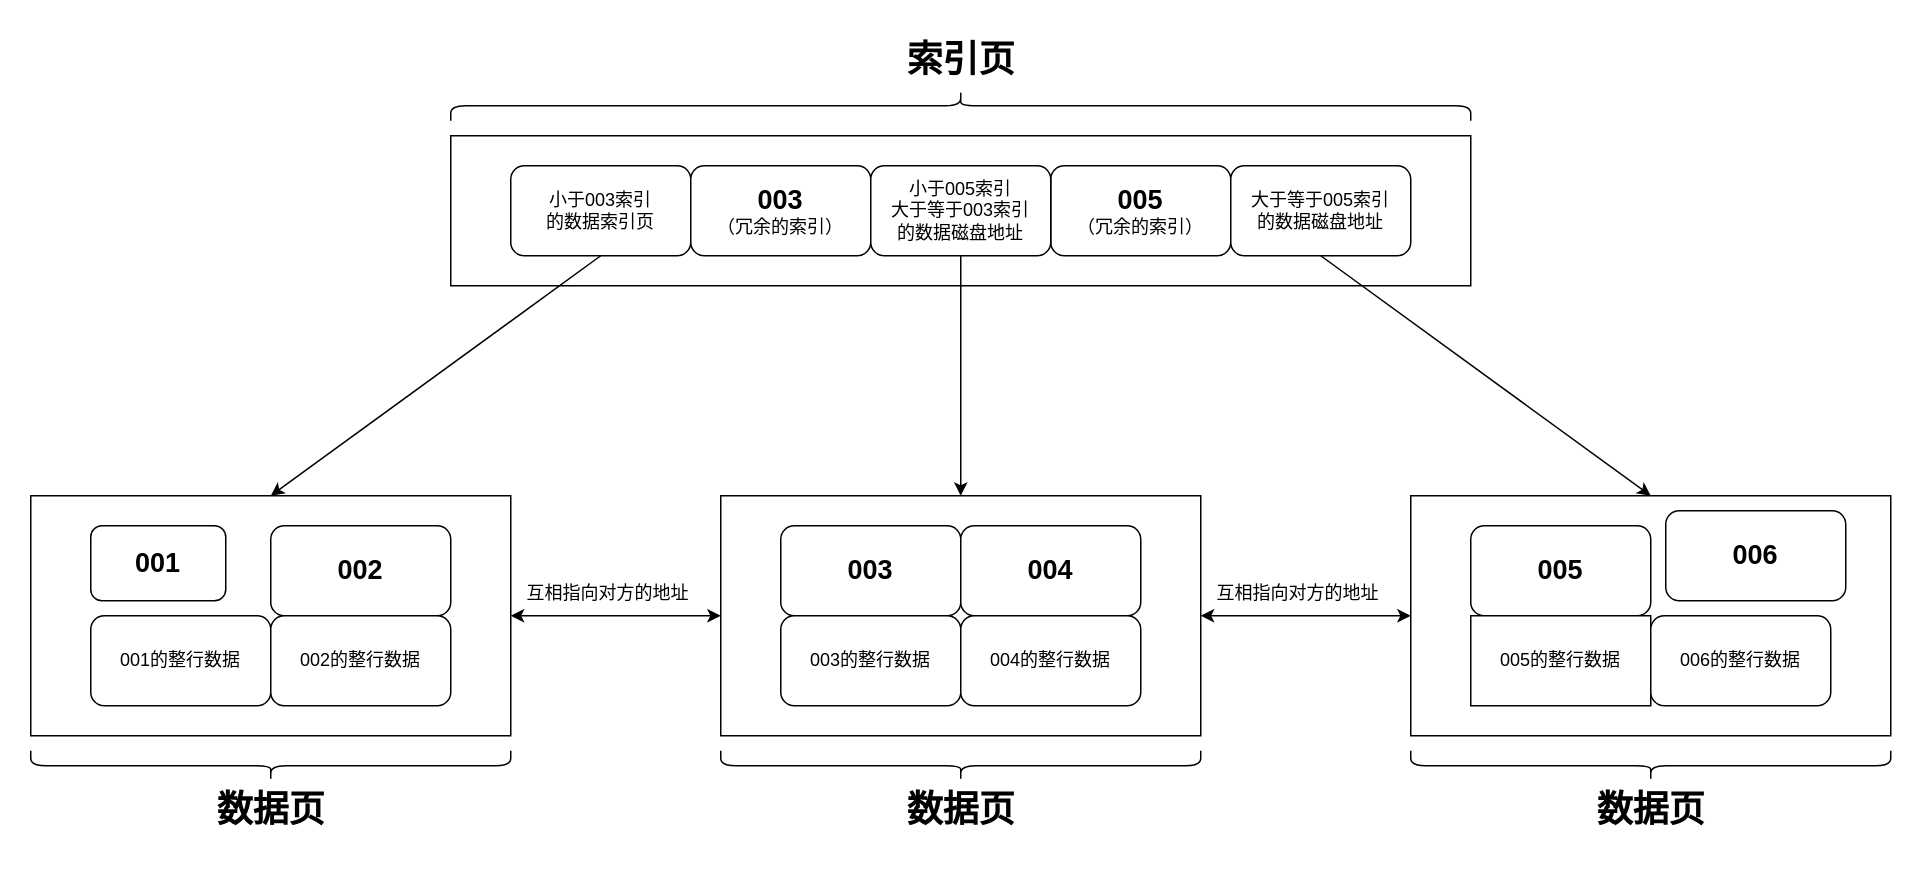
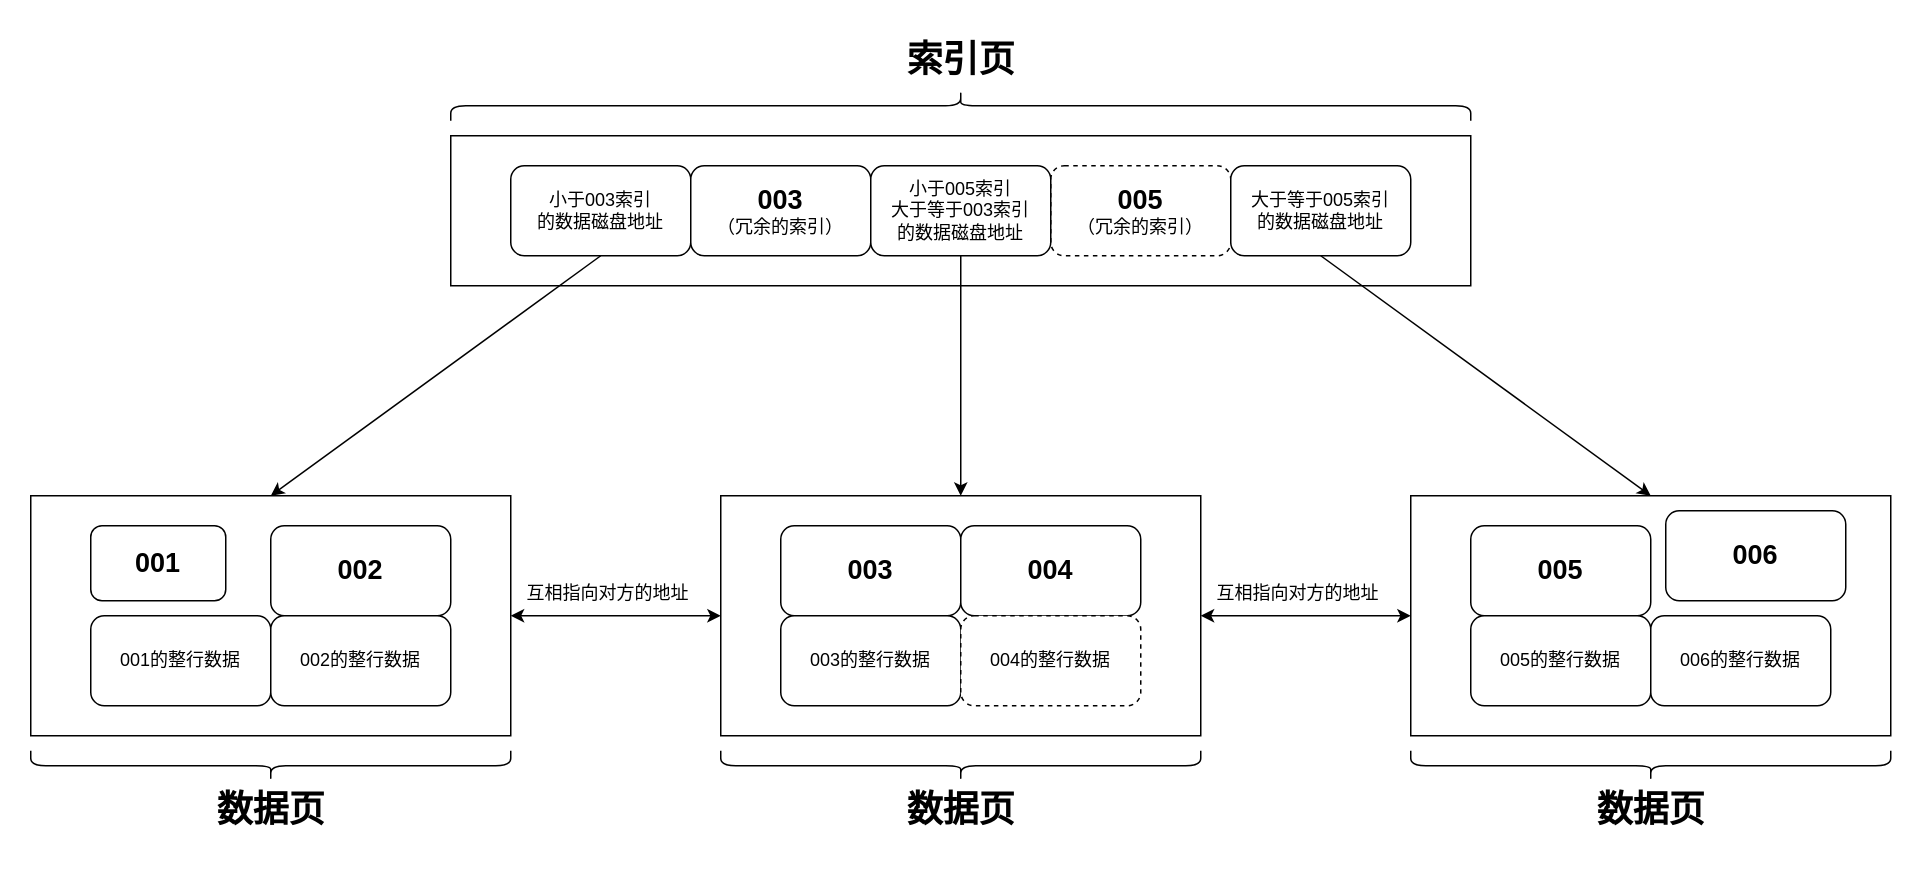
node "小于003索引 的数据索引页": label "小于003索引 的数据索引页" -> "小于003索引 的数据磁盘地址"
node "005 （冗余的索引）": style solid -> dashed
node "004的整行数据": style solid -> dashed
node "005的整行数据": shape rectangle -> rounded rectangle
